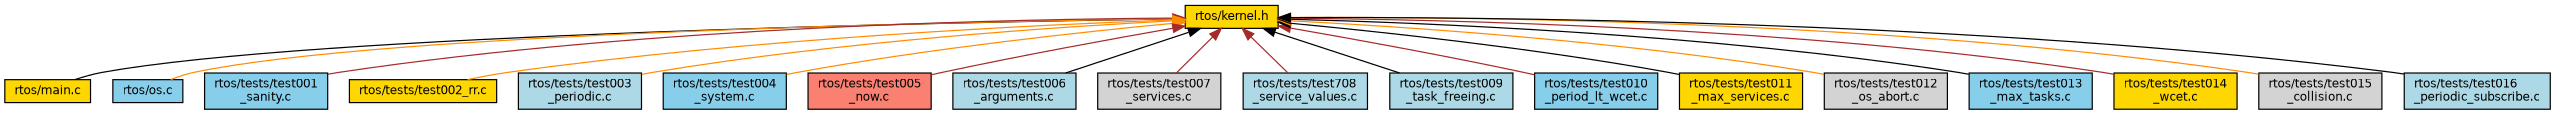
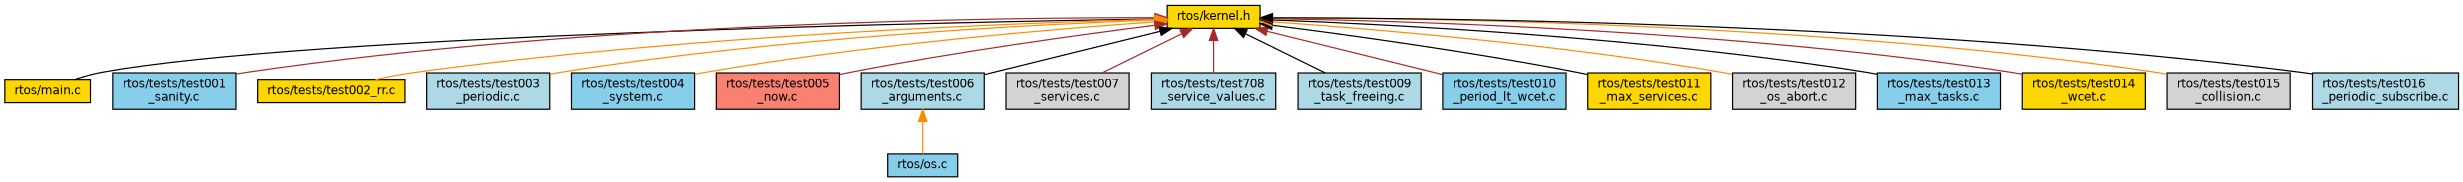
edge "rtos/os.c" -> "rtos/kernel.h": now "rtos/os.c" -> "rtos/tests/test006 _arguments.c"
